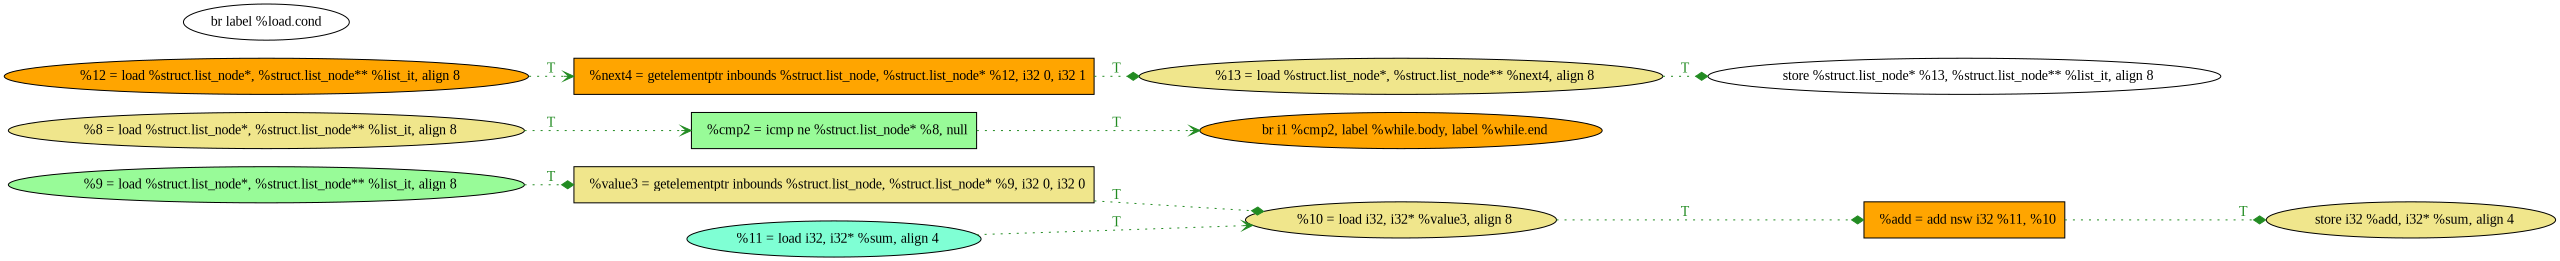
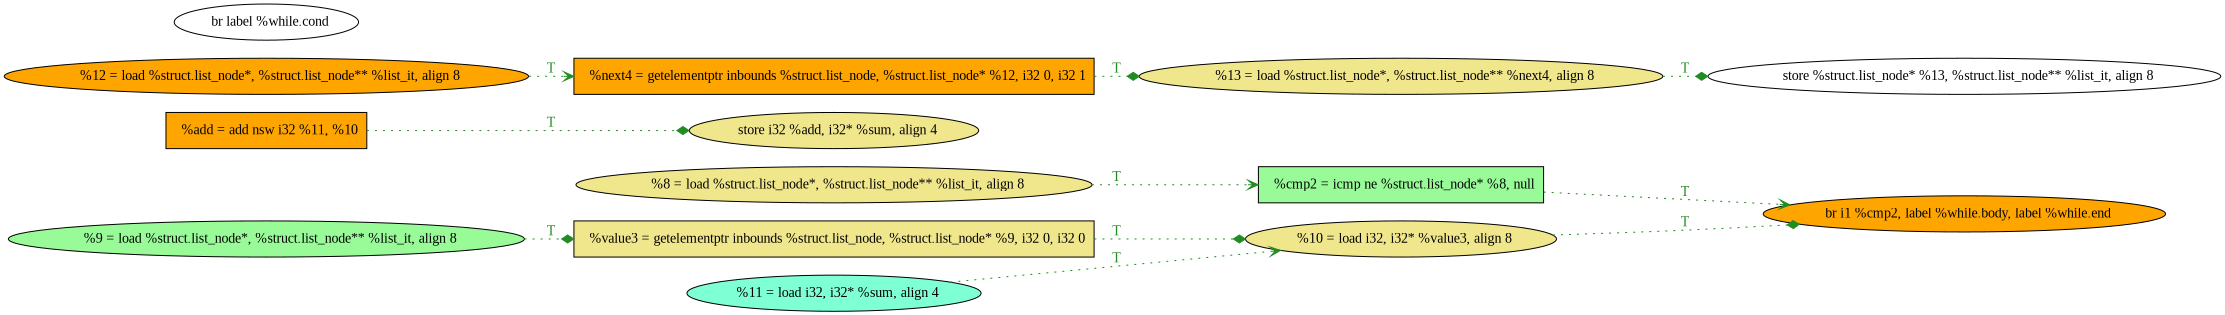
node "br label %load.cond": label "br label %load.cond" -> "br label %while.cond"
edge "%10 = load i32, i32* %value3, align 8" -> "%add = add nsw i32 %11, %10": now "%10 = load i32, i32* %value3, align 8" -> "br i1 %cmp2, label %while.body, label %while.end"
